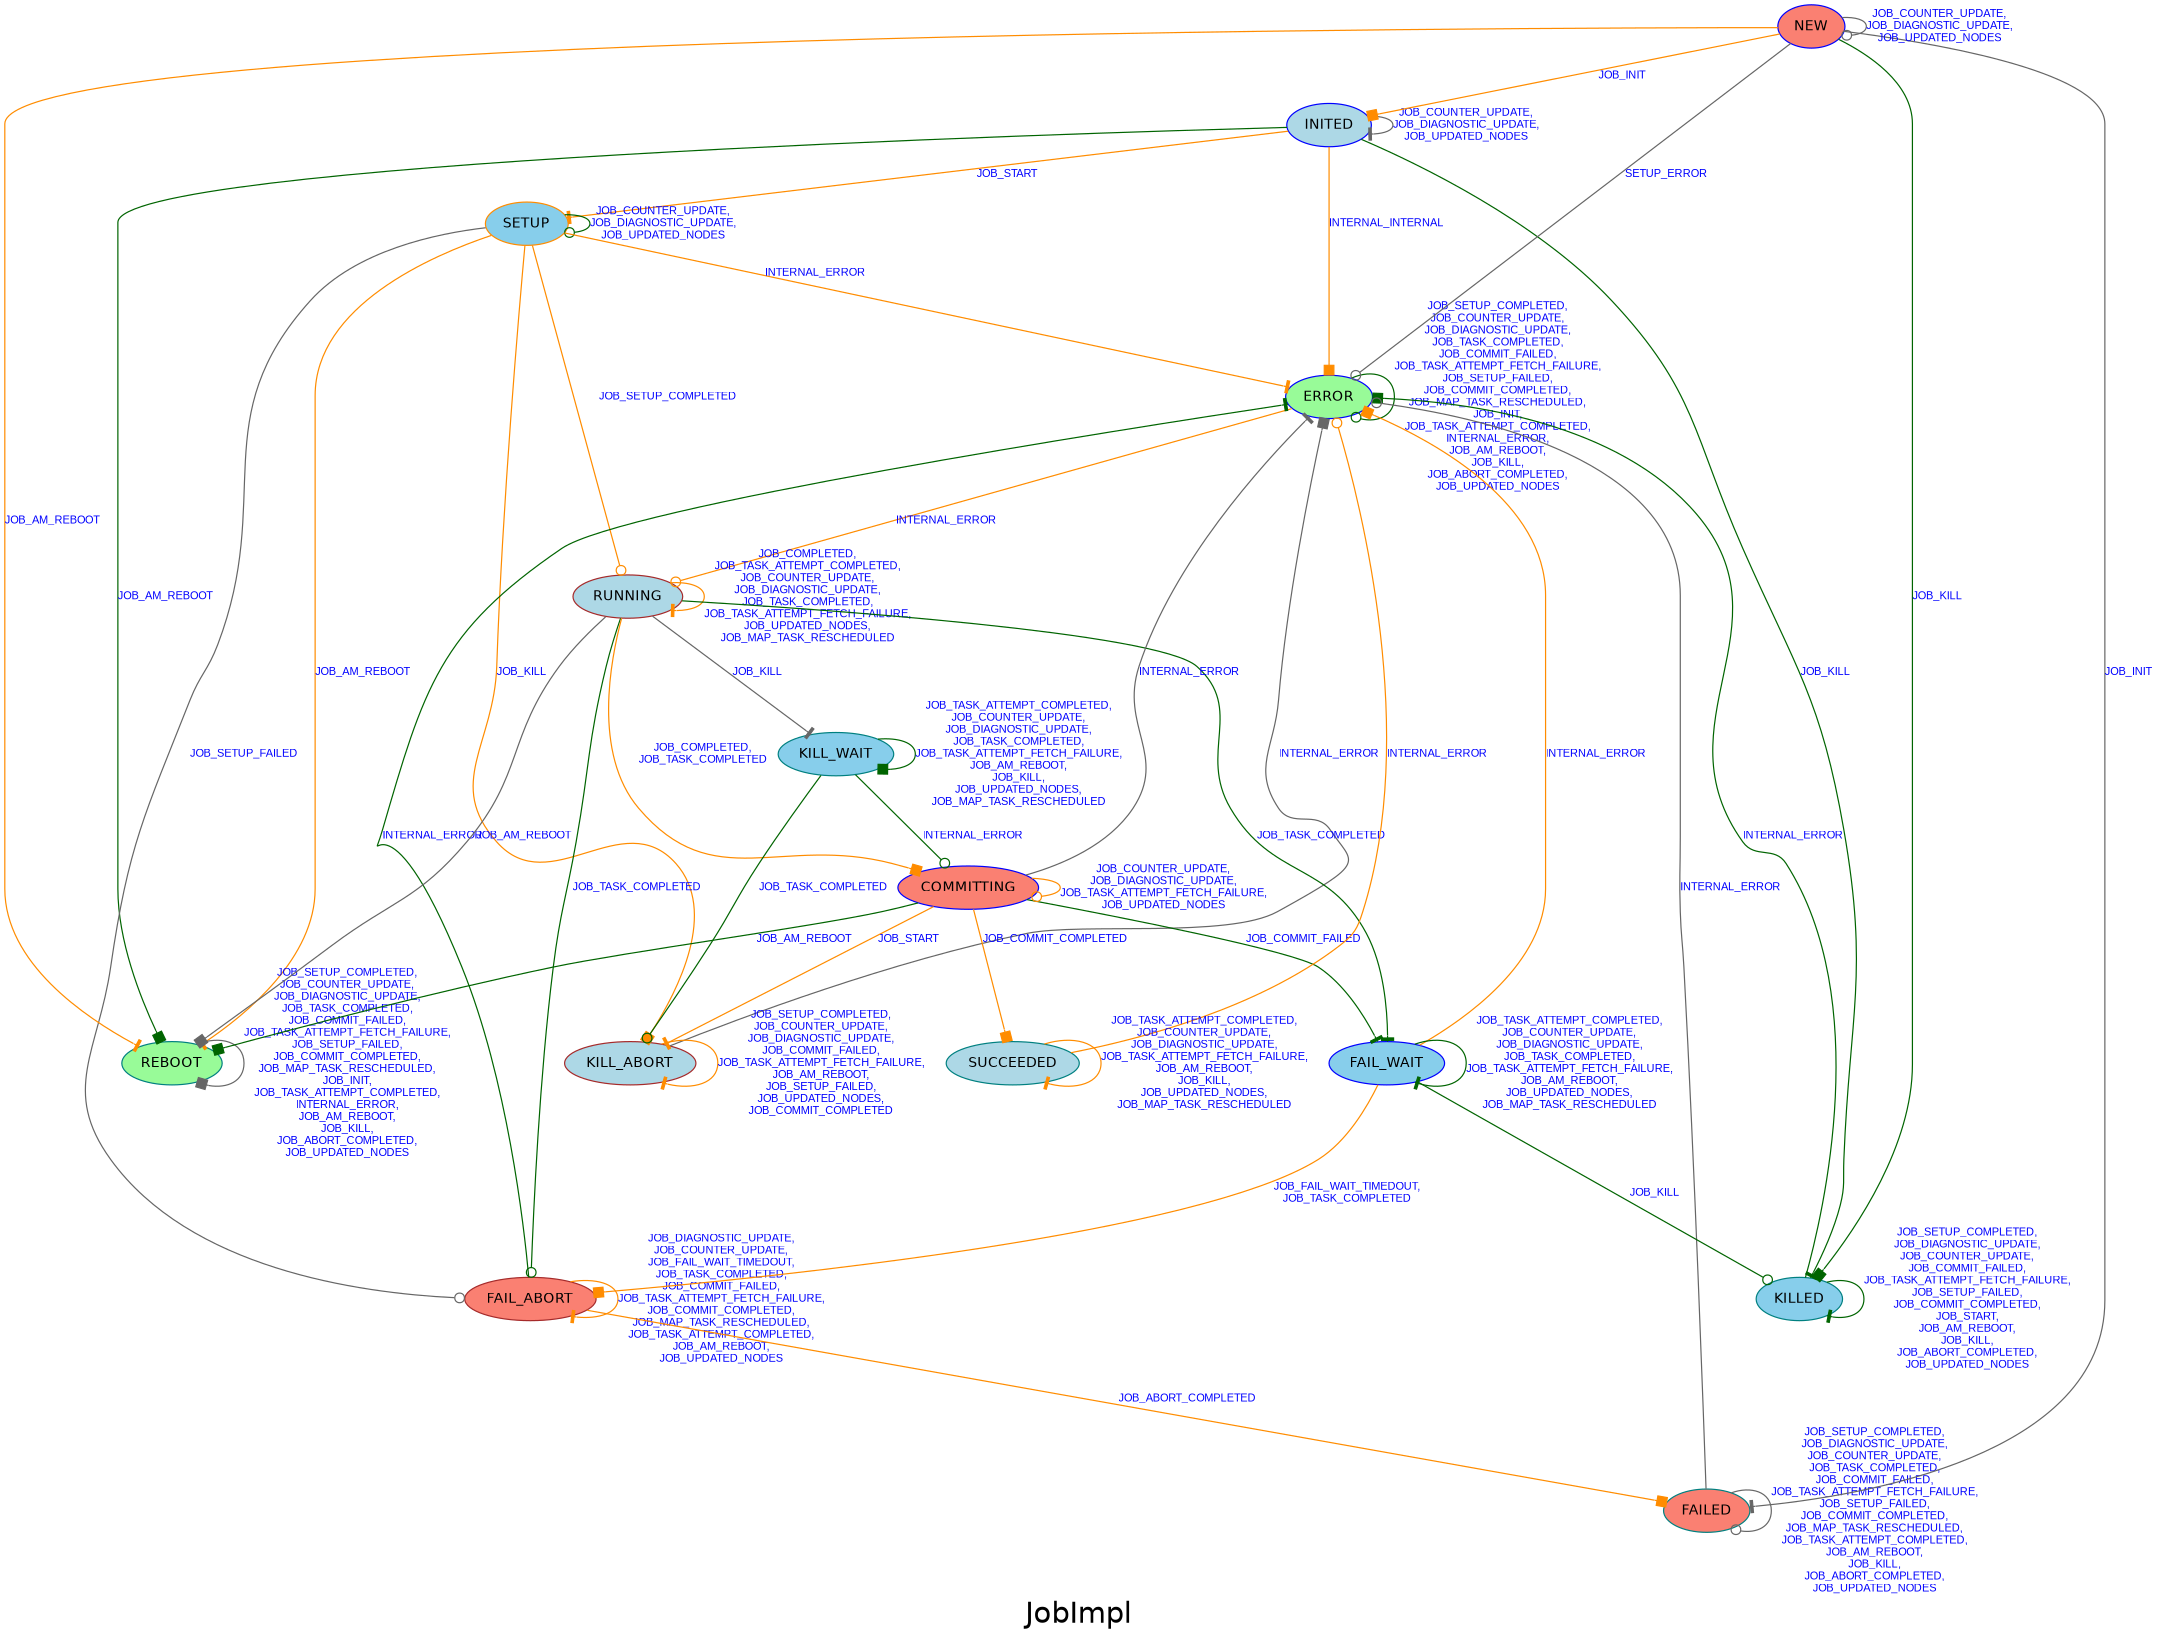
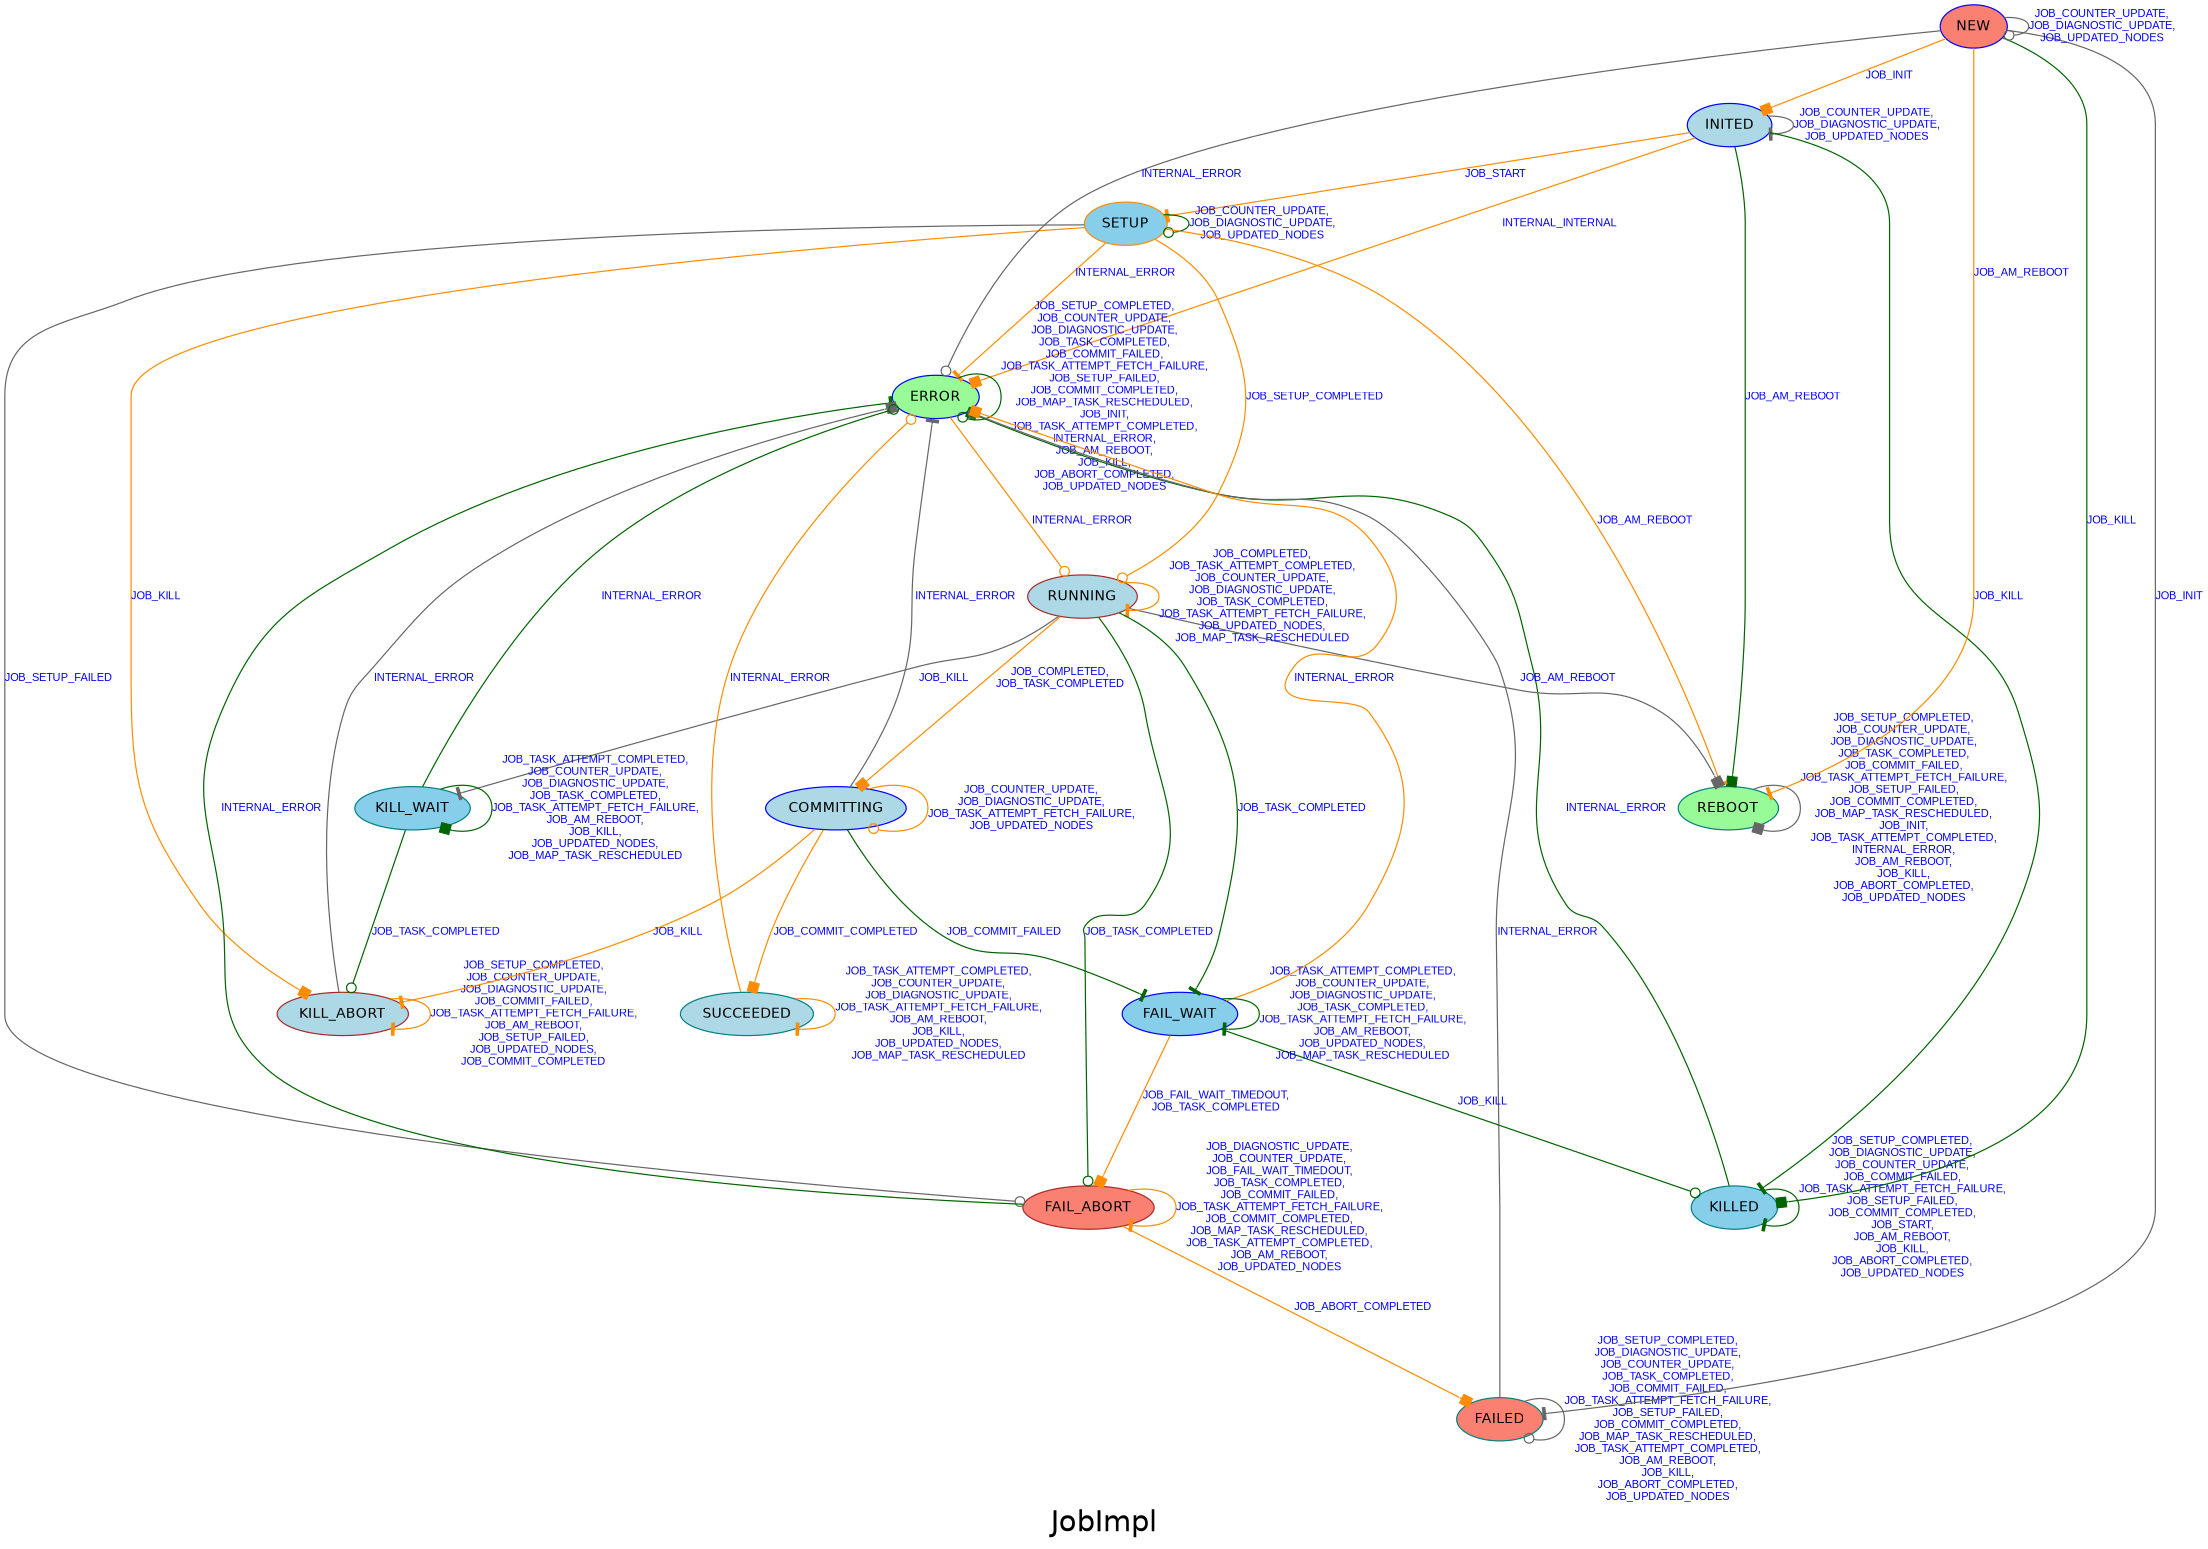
edge "NEW" -> "ERROR": label "SETUP_ERROR" -> "INTERNAL_ERROR"
edge "KILL_WAIT" -> "COMMITTING": now "KILL_WAIT" -> "ERROR"
node "COMMITTING": fillcolor salmon -> lightblue
edge "COMMITTING" -> "KILL_ABORT": label "JOB_START" -> "JOB_KILL"
edge "COMMITTING" -> "REBOOT": removed, label "JOB_AM_REBOOT"
